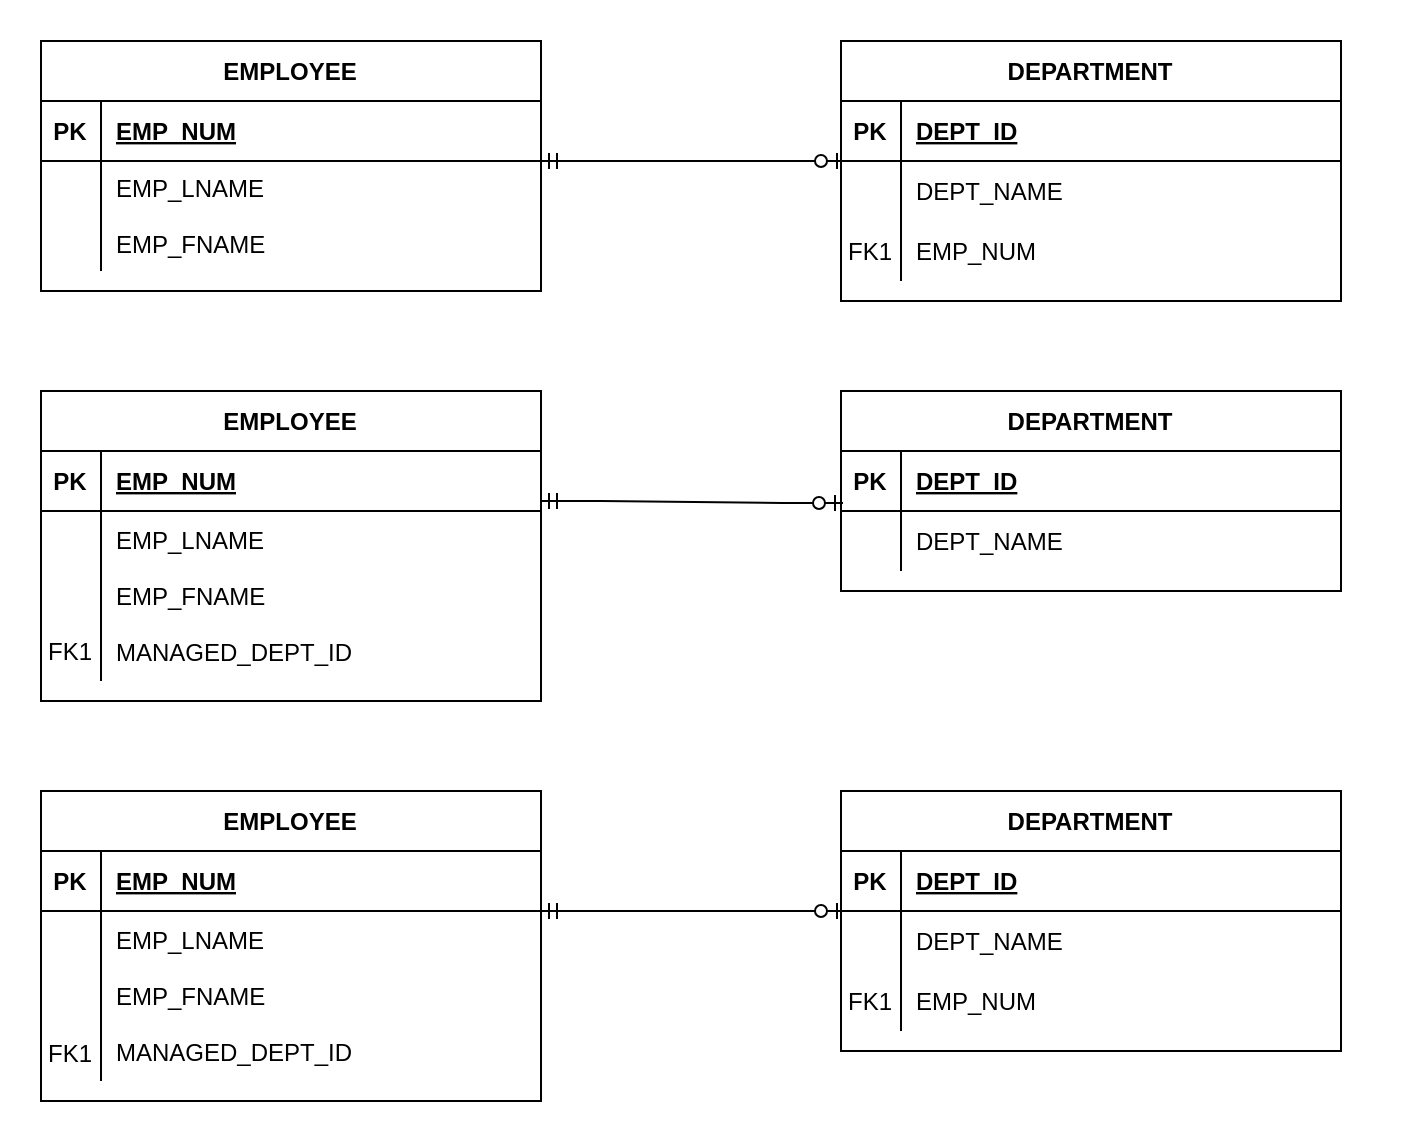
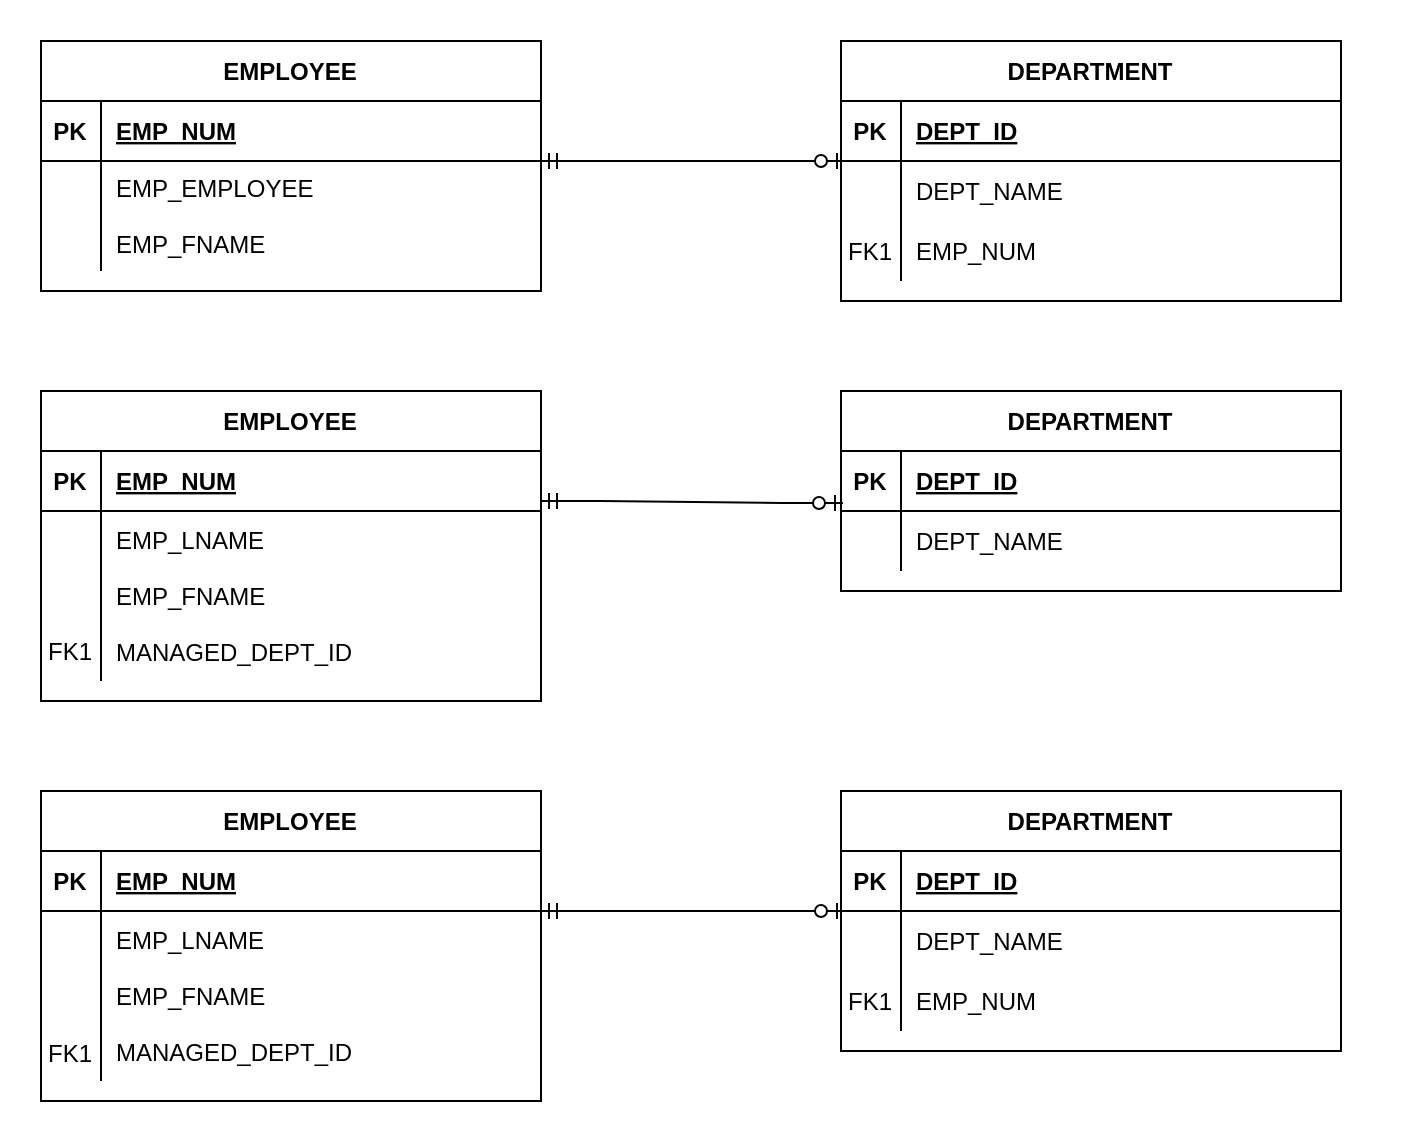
node "EMP_LNAME EMP_FNAME": label "EMP_LNAME EMP_FNAME" -> "EMP_EMPLOYEE EMP_FNAME"
